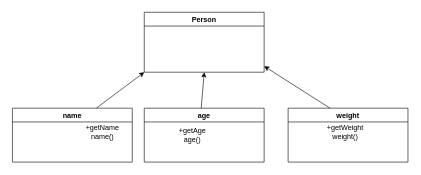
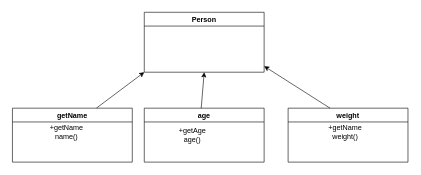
node "name": label "name" -> "getName"
node "+getName name()": moved (102, 132) -> (66, 132)
node "+getWeight weight()": label "+getWeight weight()" -> "+getName weight()"
